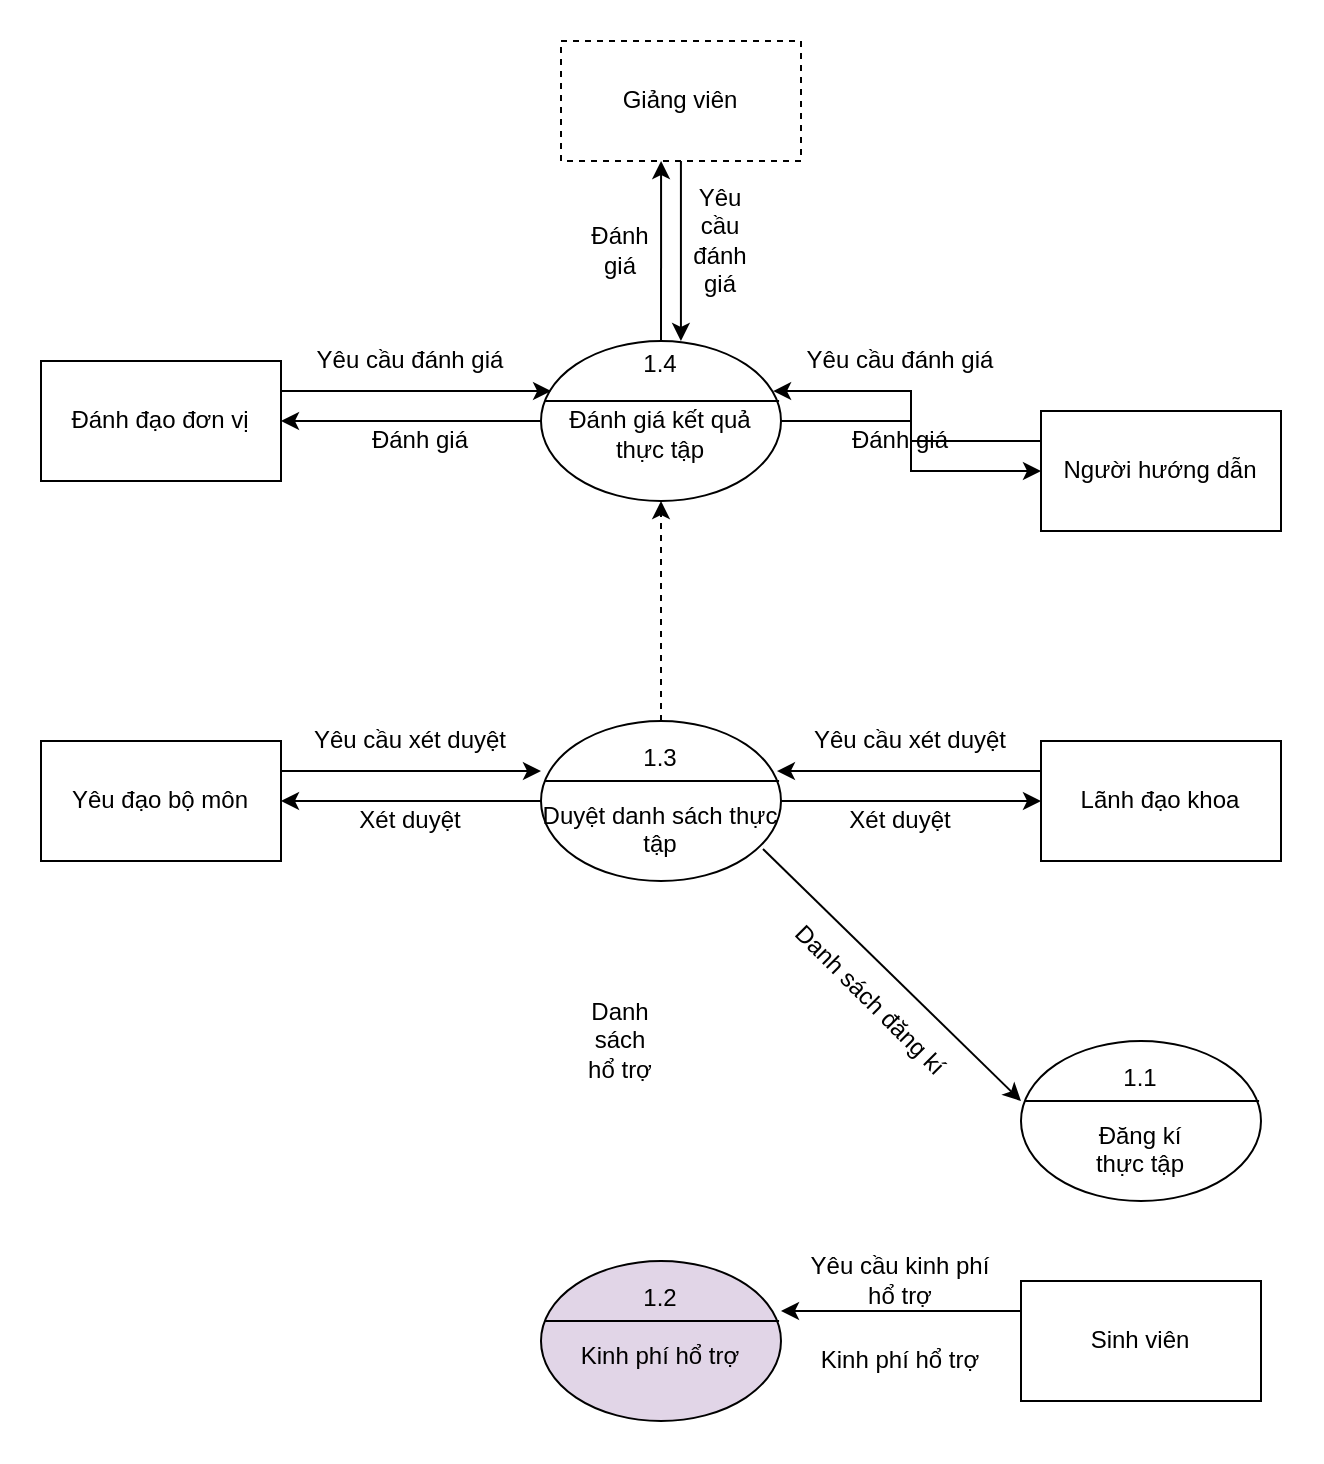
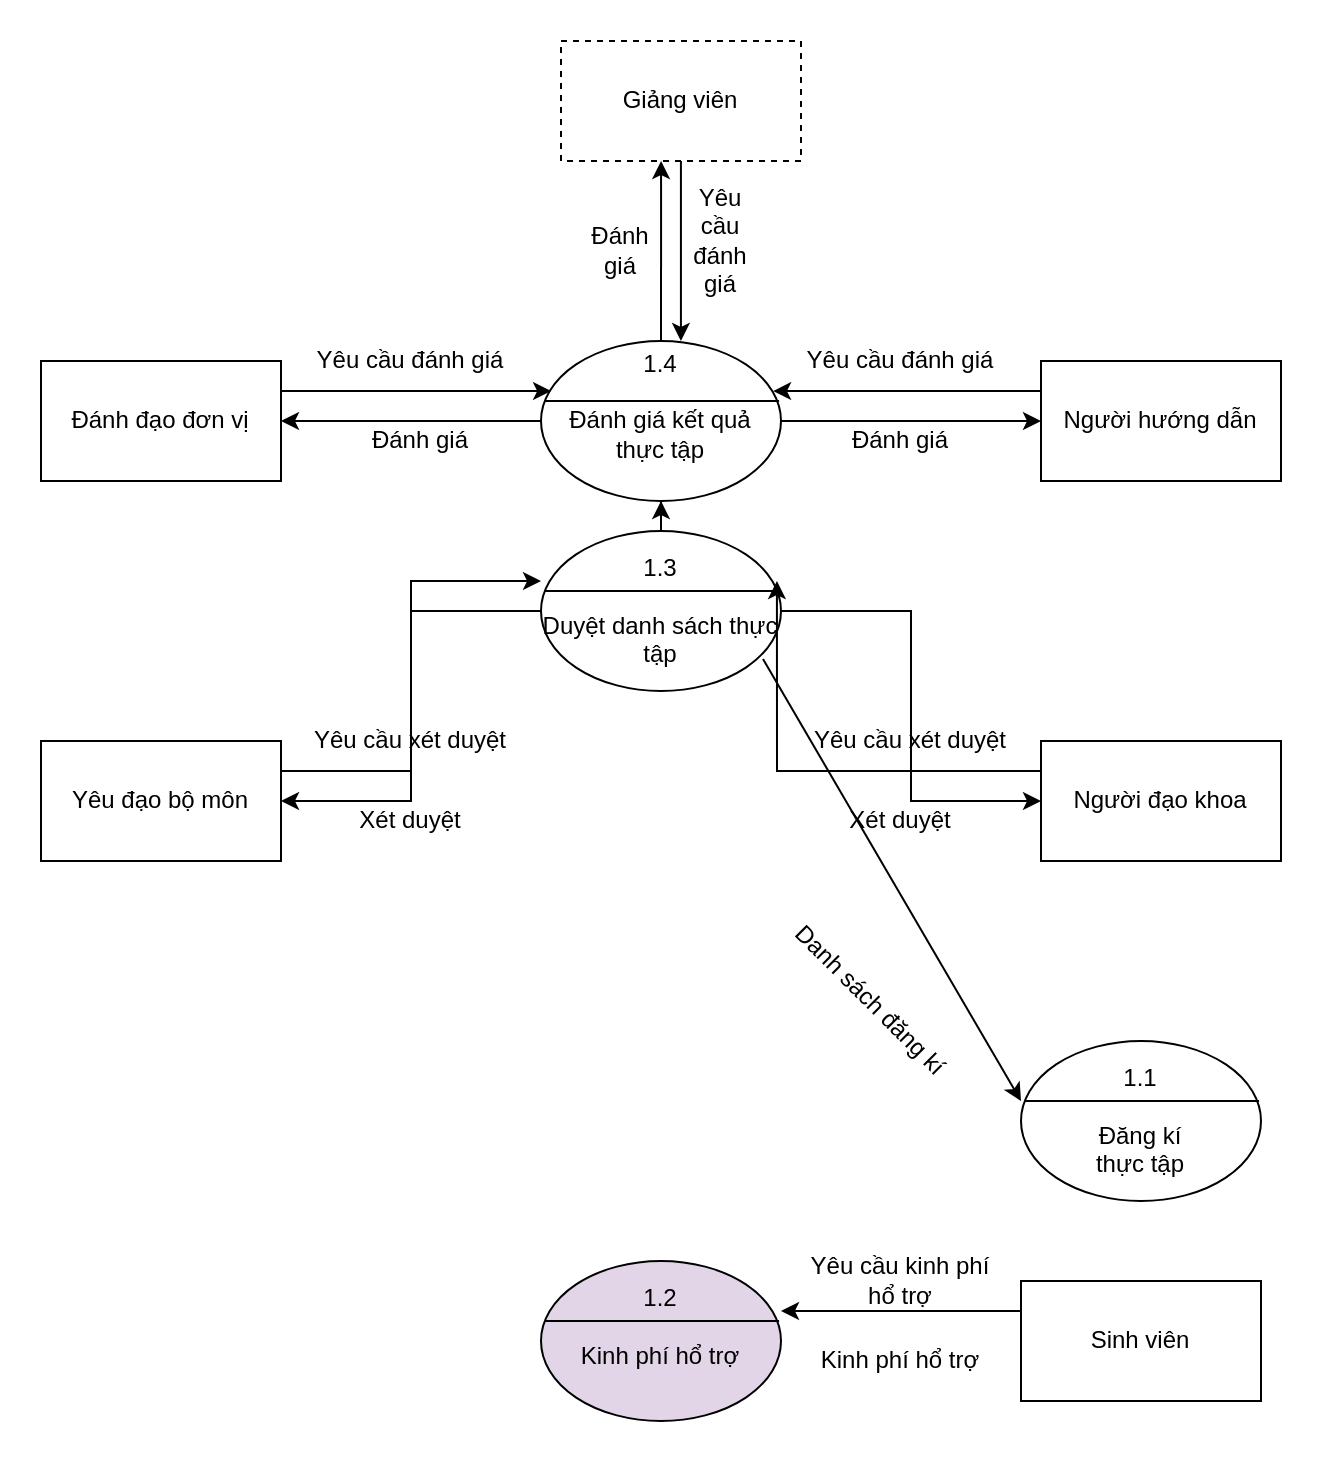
node "Người hướng dẫn": moved (1161, 471) -> (1161, 421)
node "1.3 Duyệt danh sách thực tập": moved (661, 801) -> (661, 611)
node "Lãnh đạo khoa": label "Lãnh đạo khoa" -> "Người đạo khoa"
node "Danh sách hổ trợ": removed
